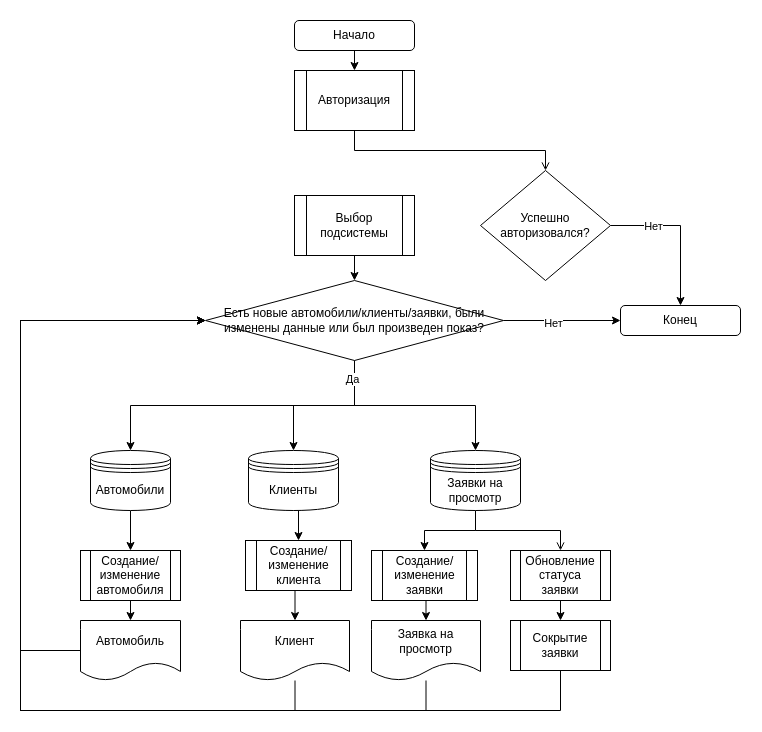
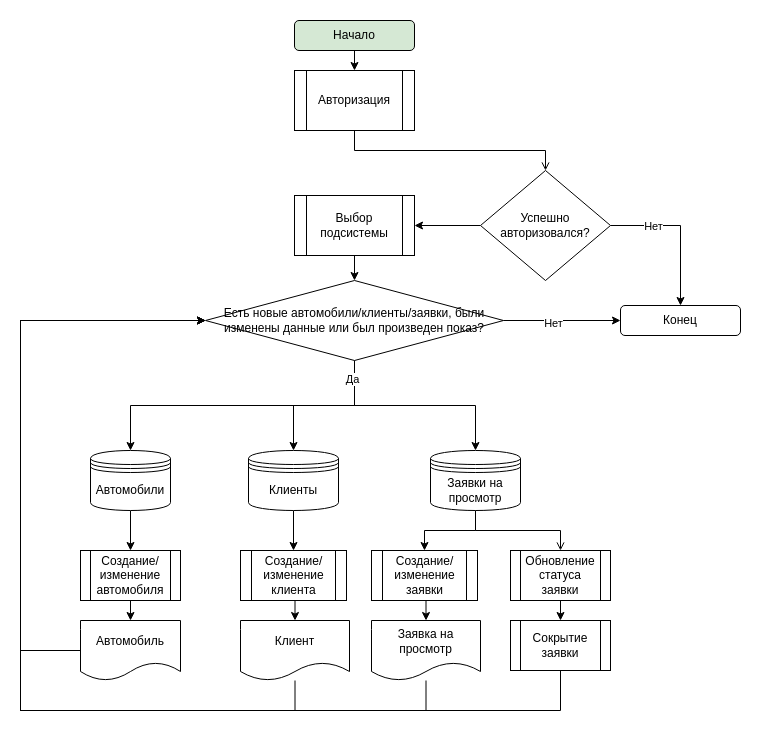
node "Начало": fillcolor #ffffff -> #d5e8d4
edge "Успешно авторизовался?" -> "Выбор подсистемы": added
node "Создание/изменение клиента": moved (299, 566) -> (294, 576)
